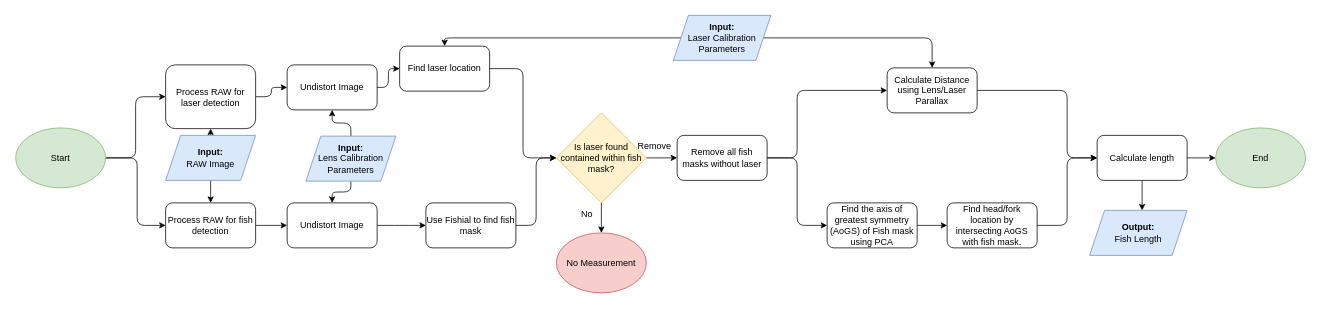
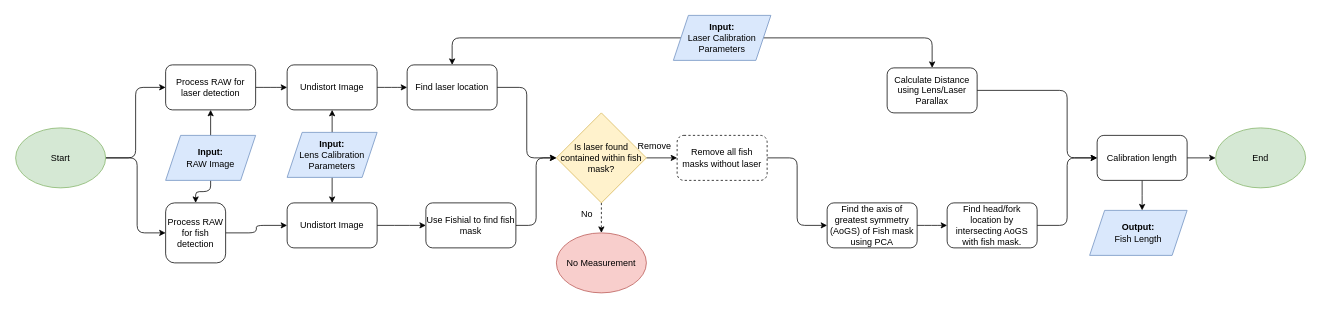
node "Find laser location": moved (444, 69) -> (452, 87)
edge "Remove all fish masks without laser" -> "Calculate Distance using Lens/Laser Parallax": removed
node "Process RAW for laser detection": size 90x64 -> 90x45
node "Remove all fish masks without laser": style solid -> dashed
node "Calculate length": label "Calculate length" -> "Calibration length"
node "Input: Lens Calibration Parameters": moved (351, 159) -> (332, 155)
edge "Is laser found contained within fish mask?" -> "No Measurement": style solid -> dashed
node "Process RAW for fish detection": size 90x45 -> 60x60
